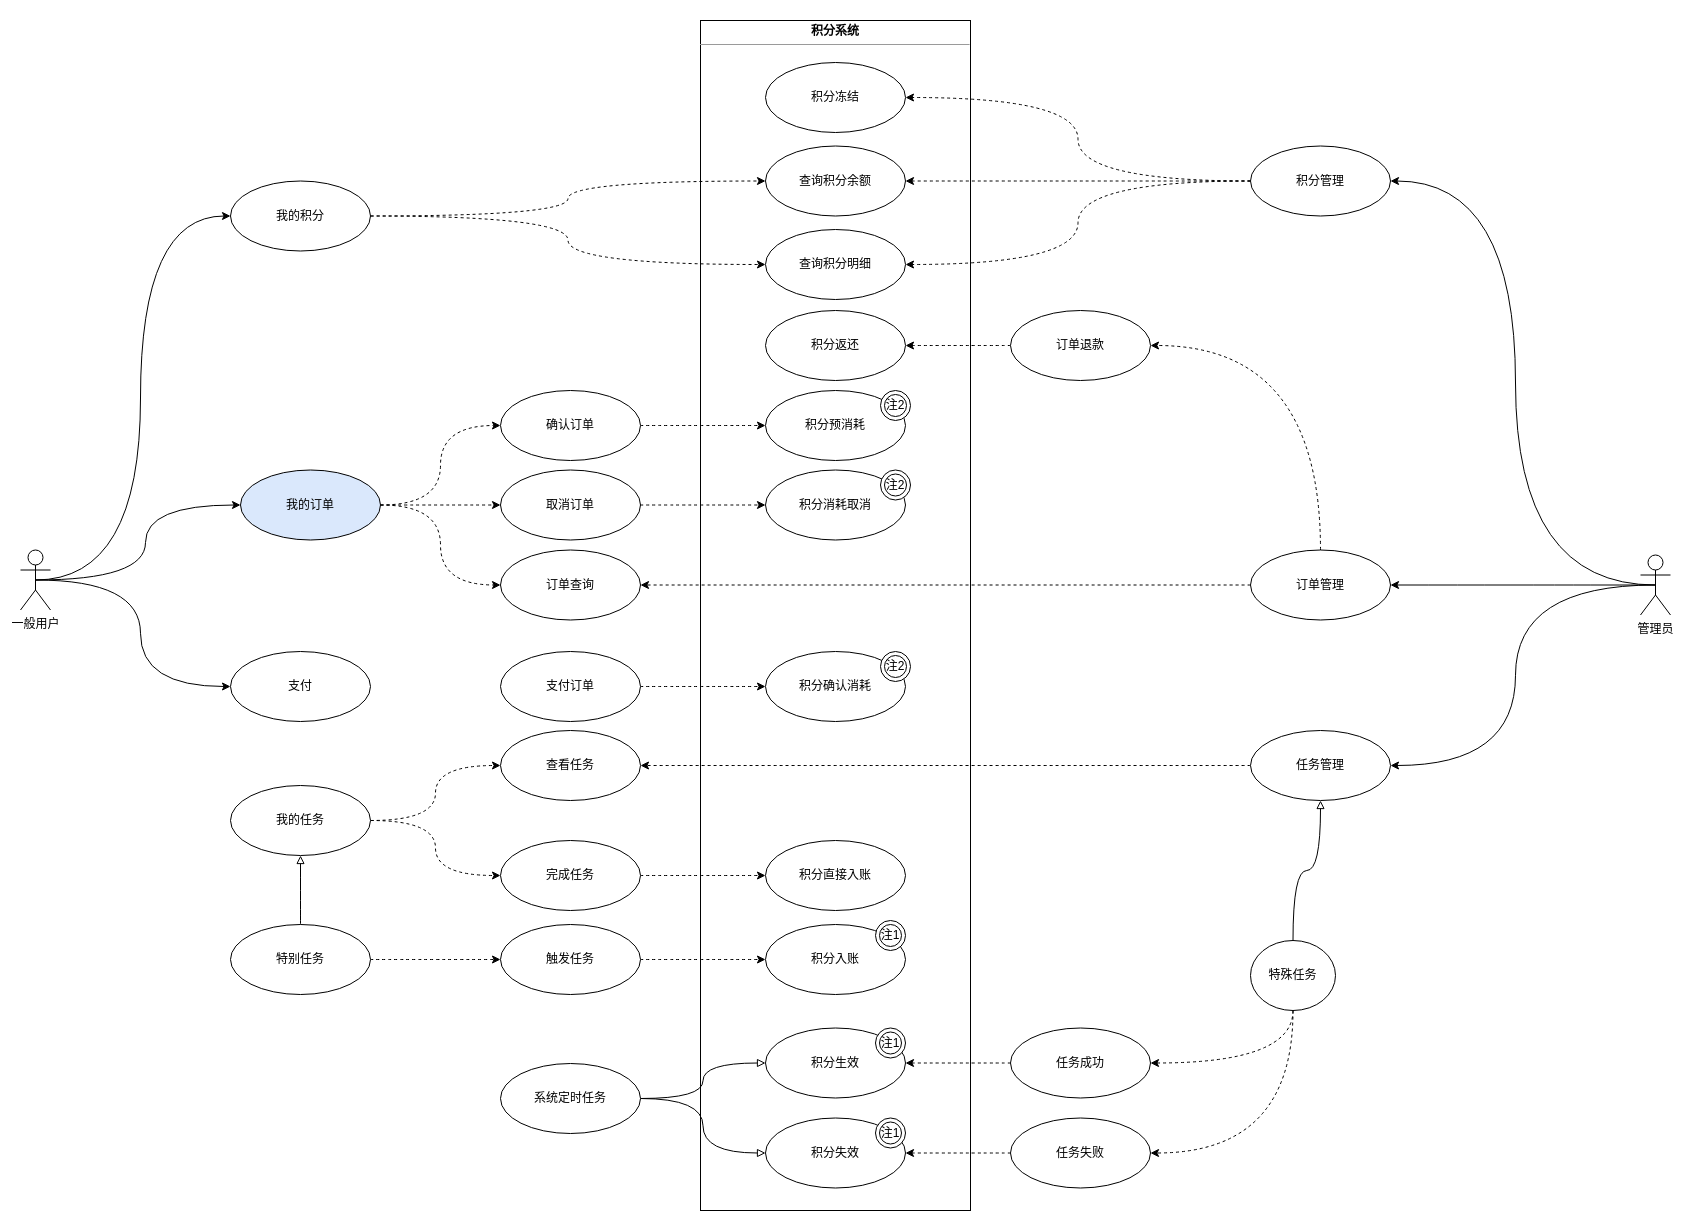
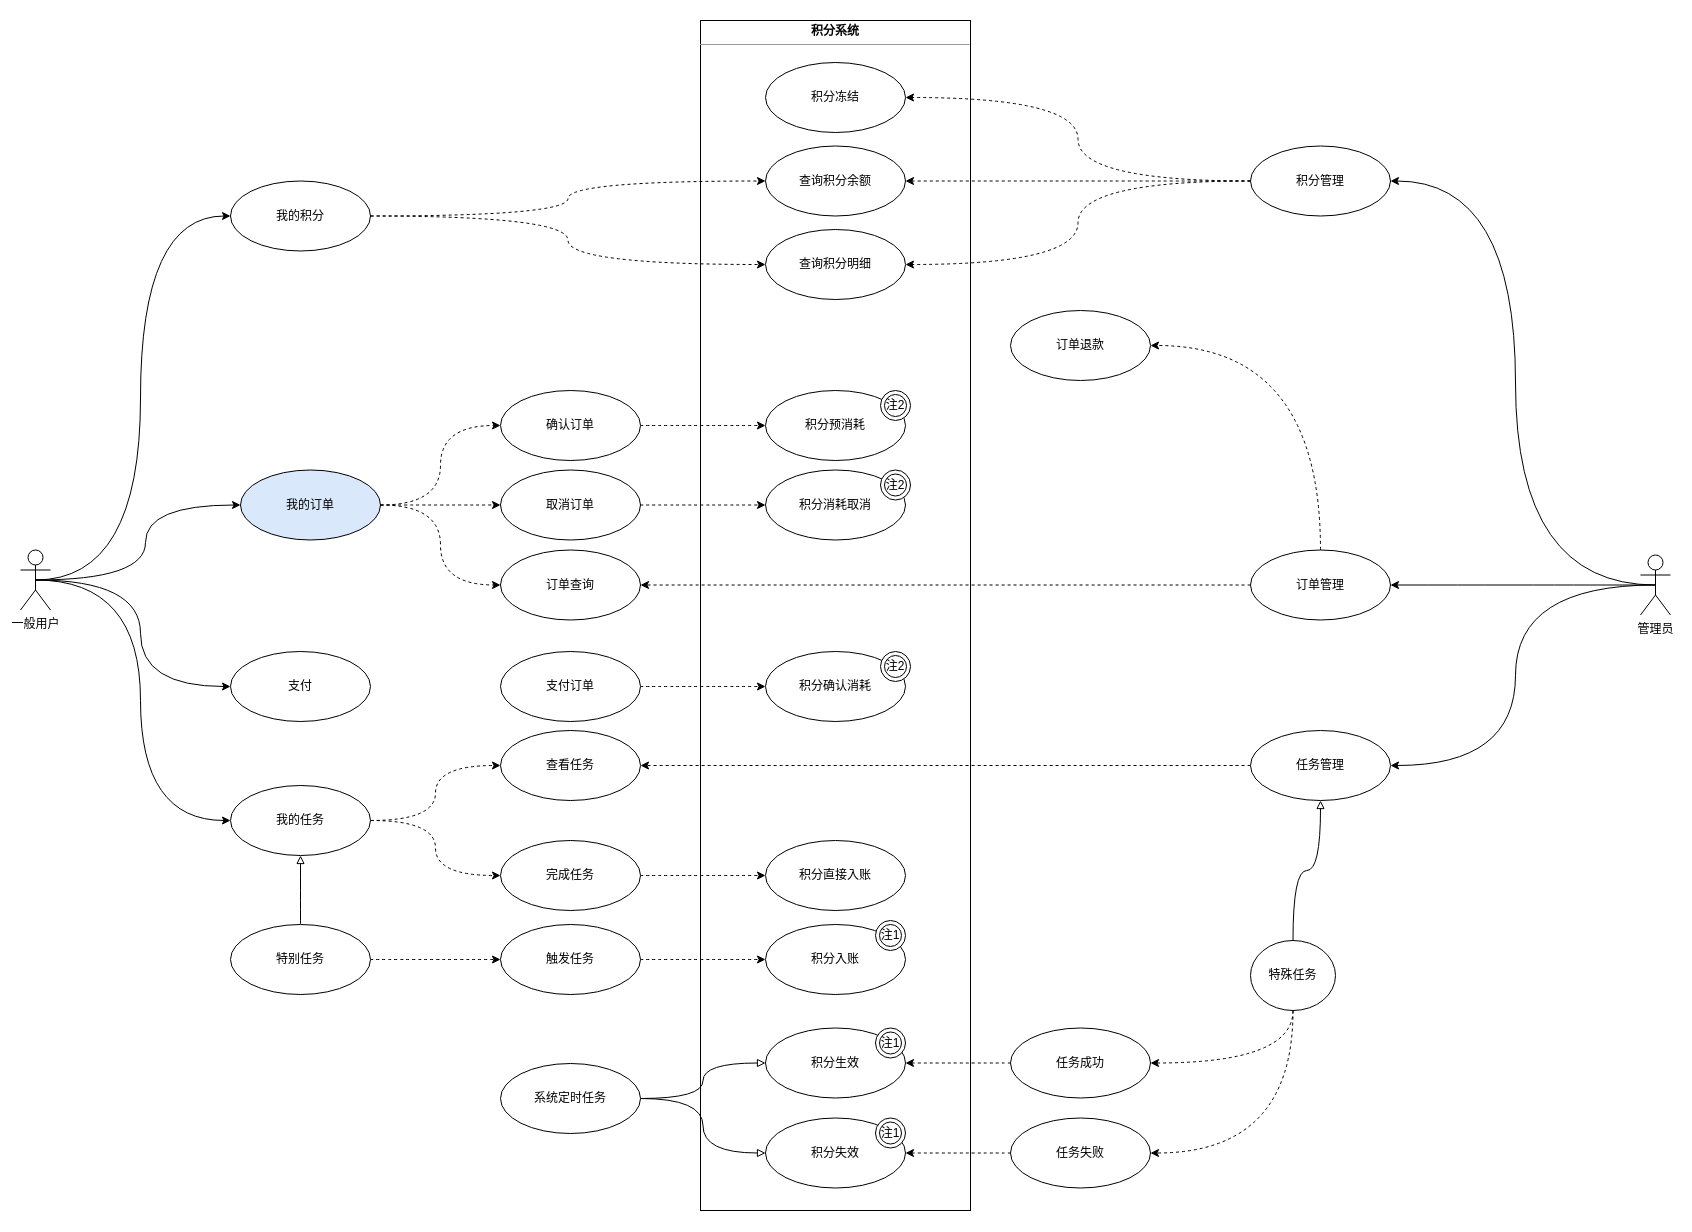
node "积分返还": removed
edge "订单退款" -> "积分返还": removed
edge "一般用户" -> "我的任务": added
